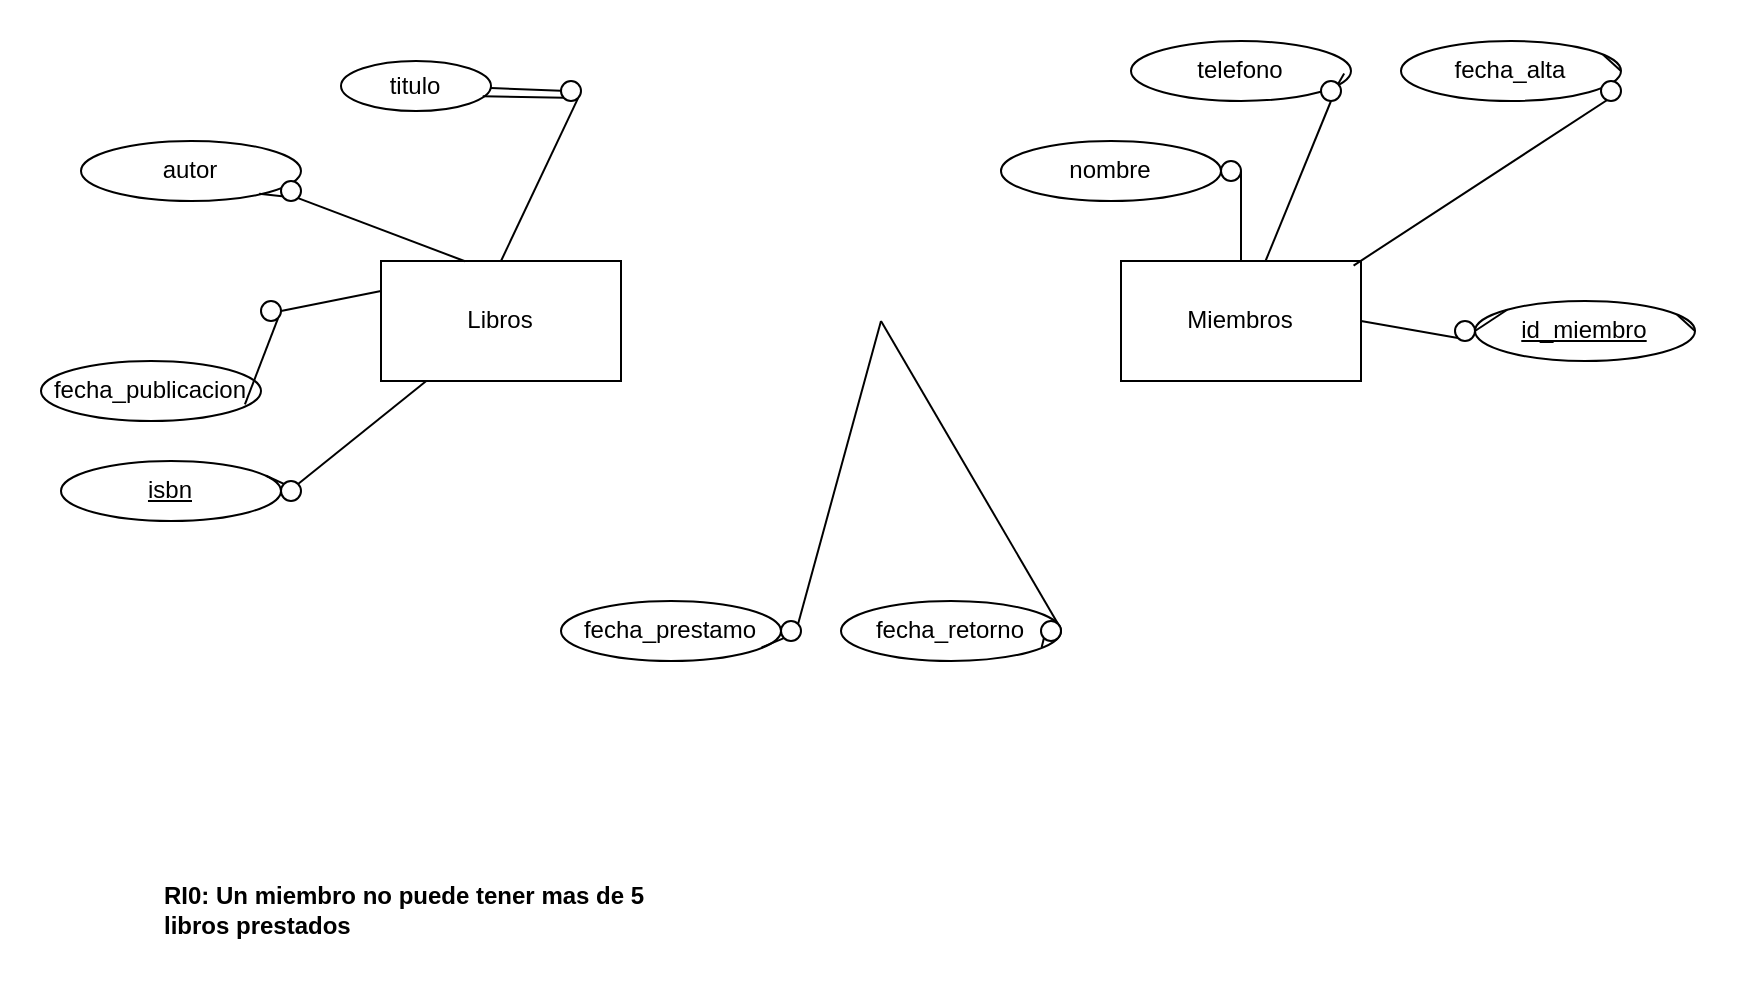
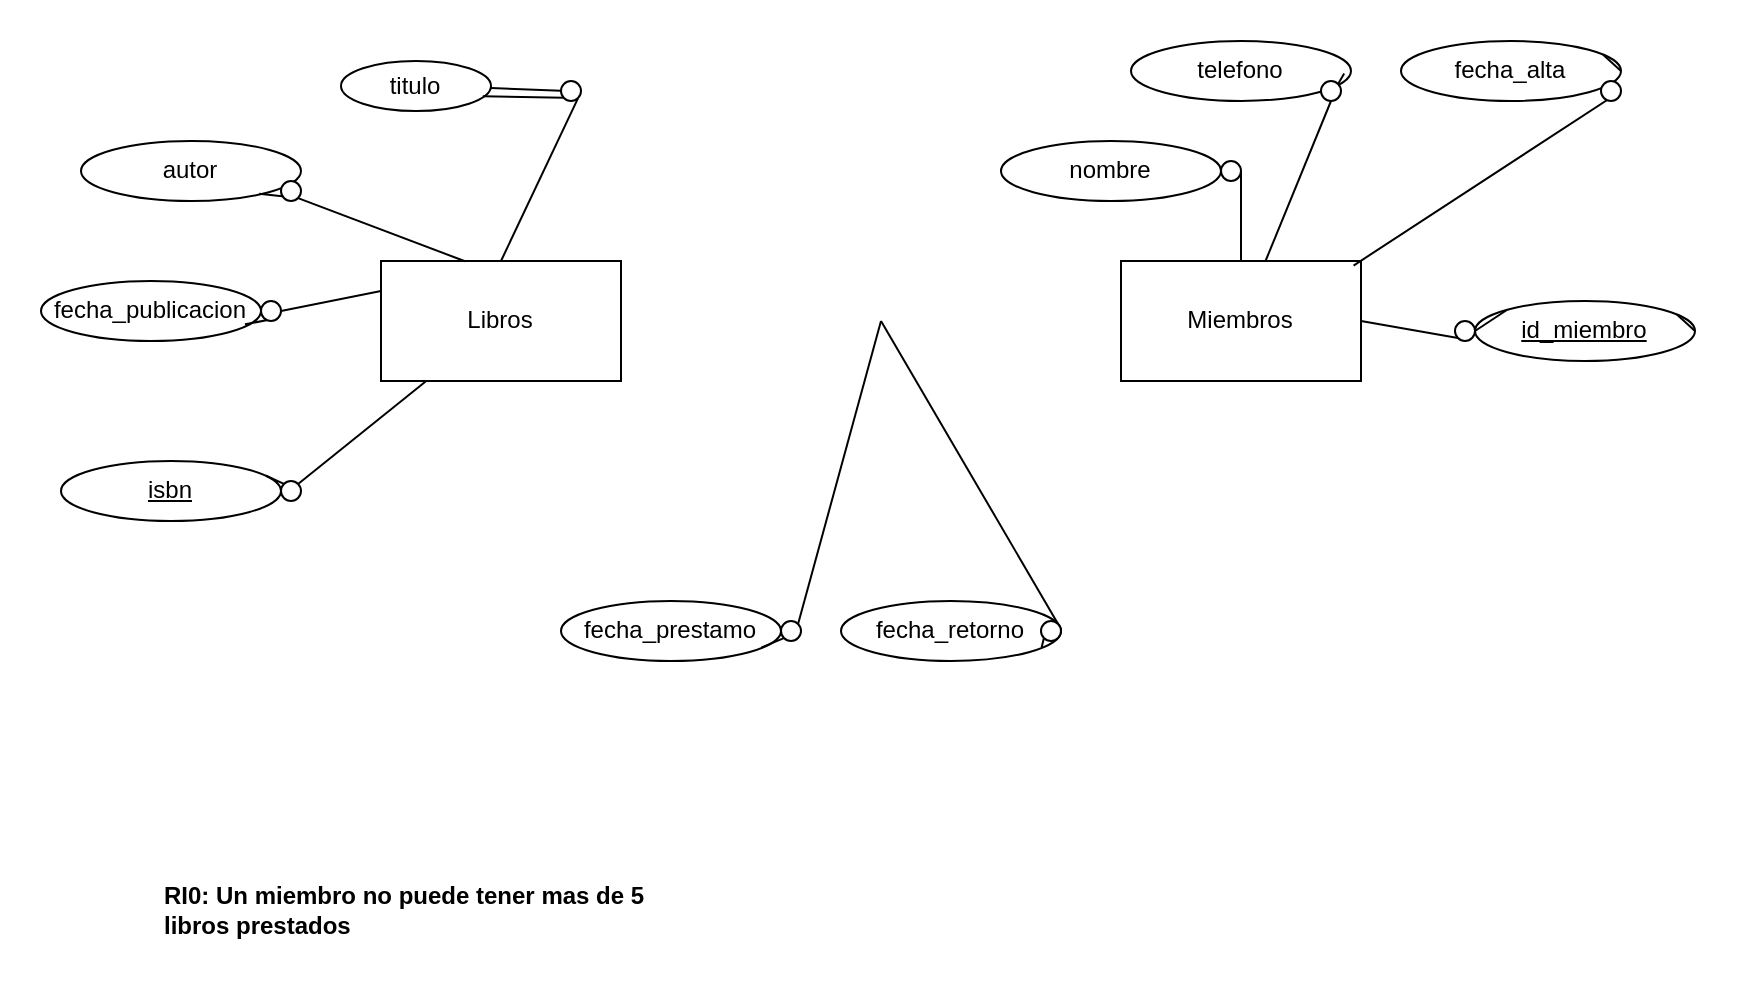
node "fecha_publicacion": moved (151, 391) -> (151, 311)
